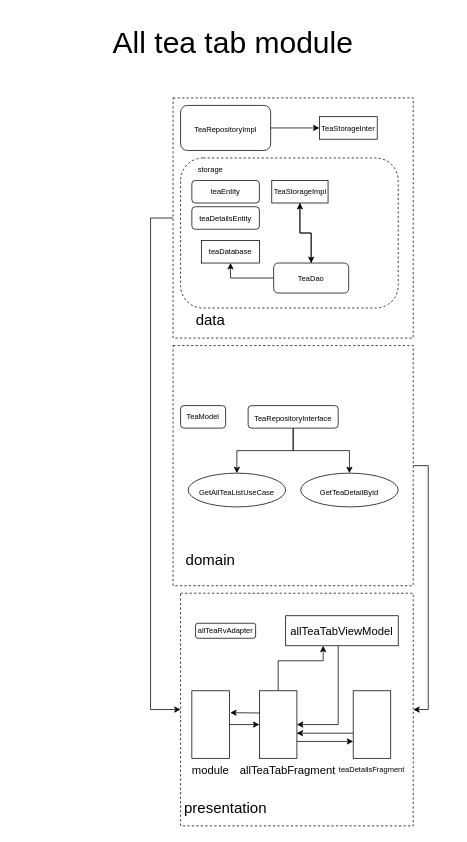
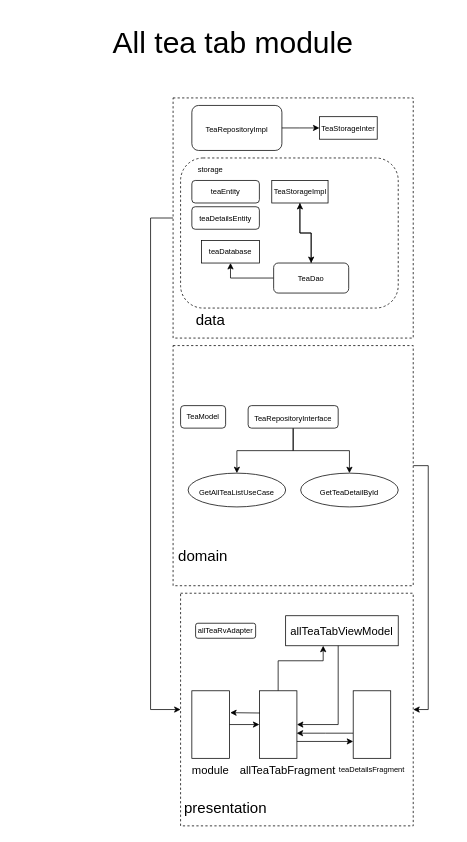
node "TeaRepositoryImpl": moved (225, 128) -> (237, 128)
node "domain": moved (210, 559) -> (203, 555)
